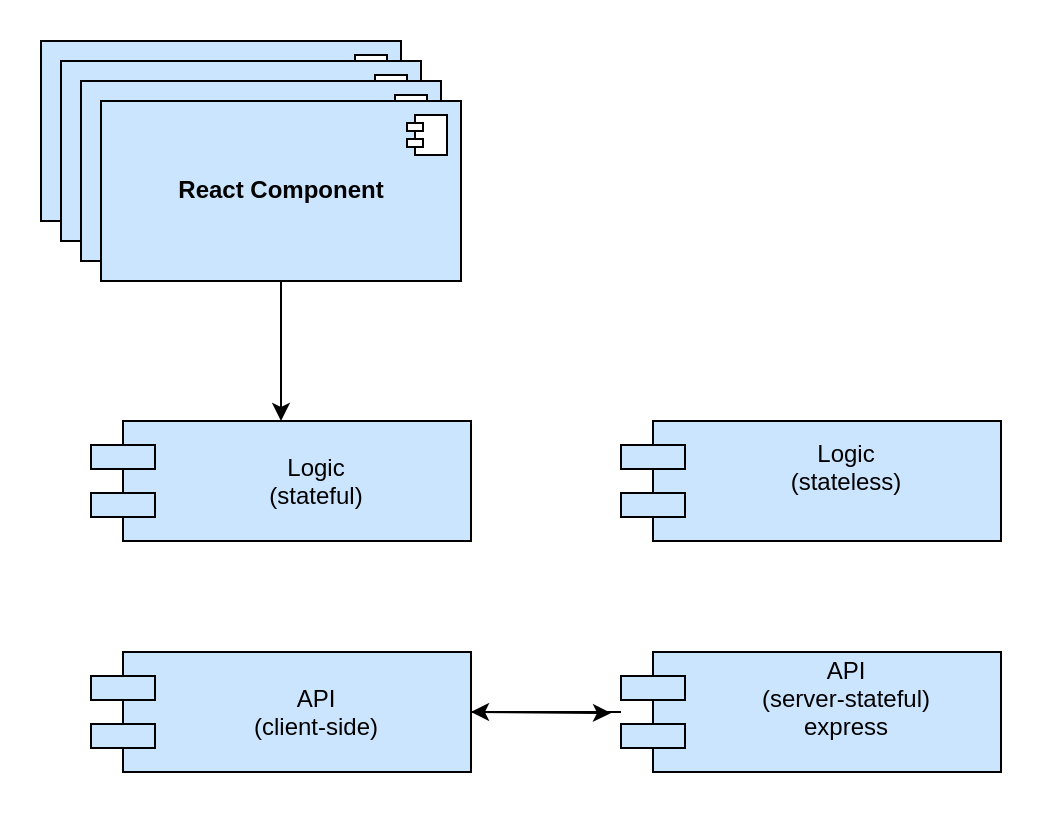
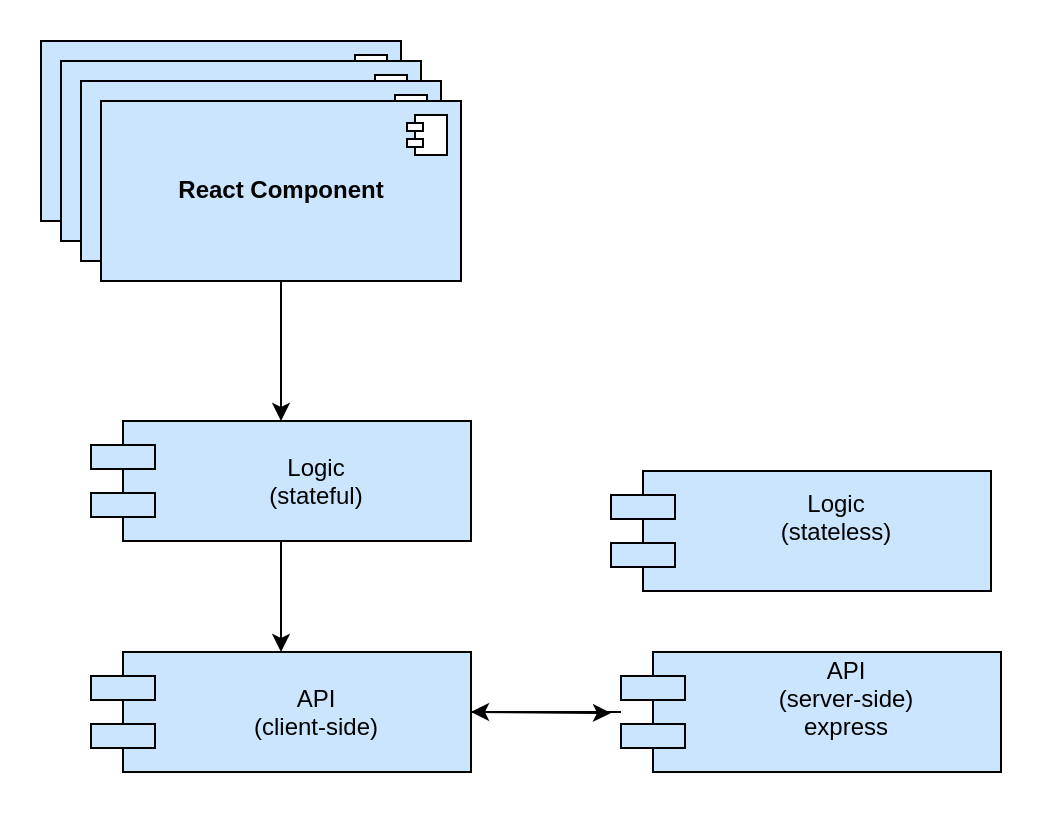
node "Logic (stateless)": moved (811, 481) -> (801, 531)
edge "Logic (stateful)" -> "API (client-side)": added
node "API (server-stateful) express": label "API (server-stateful) express" -> "API (server-side) express"
